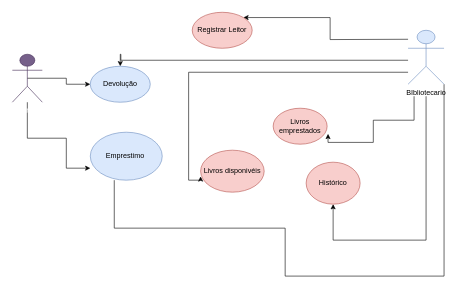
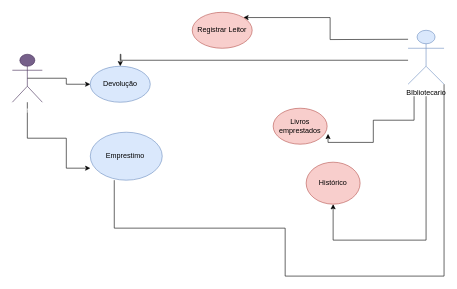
edge "BIbliotecario" -> "Livros disponivéis": removed
node "Livros disponivéis": removed
